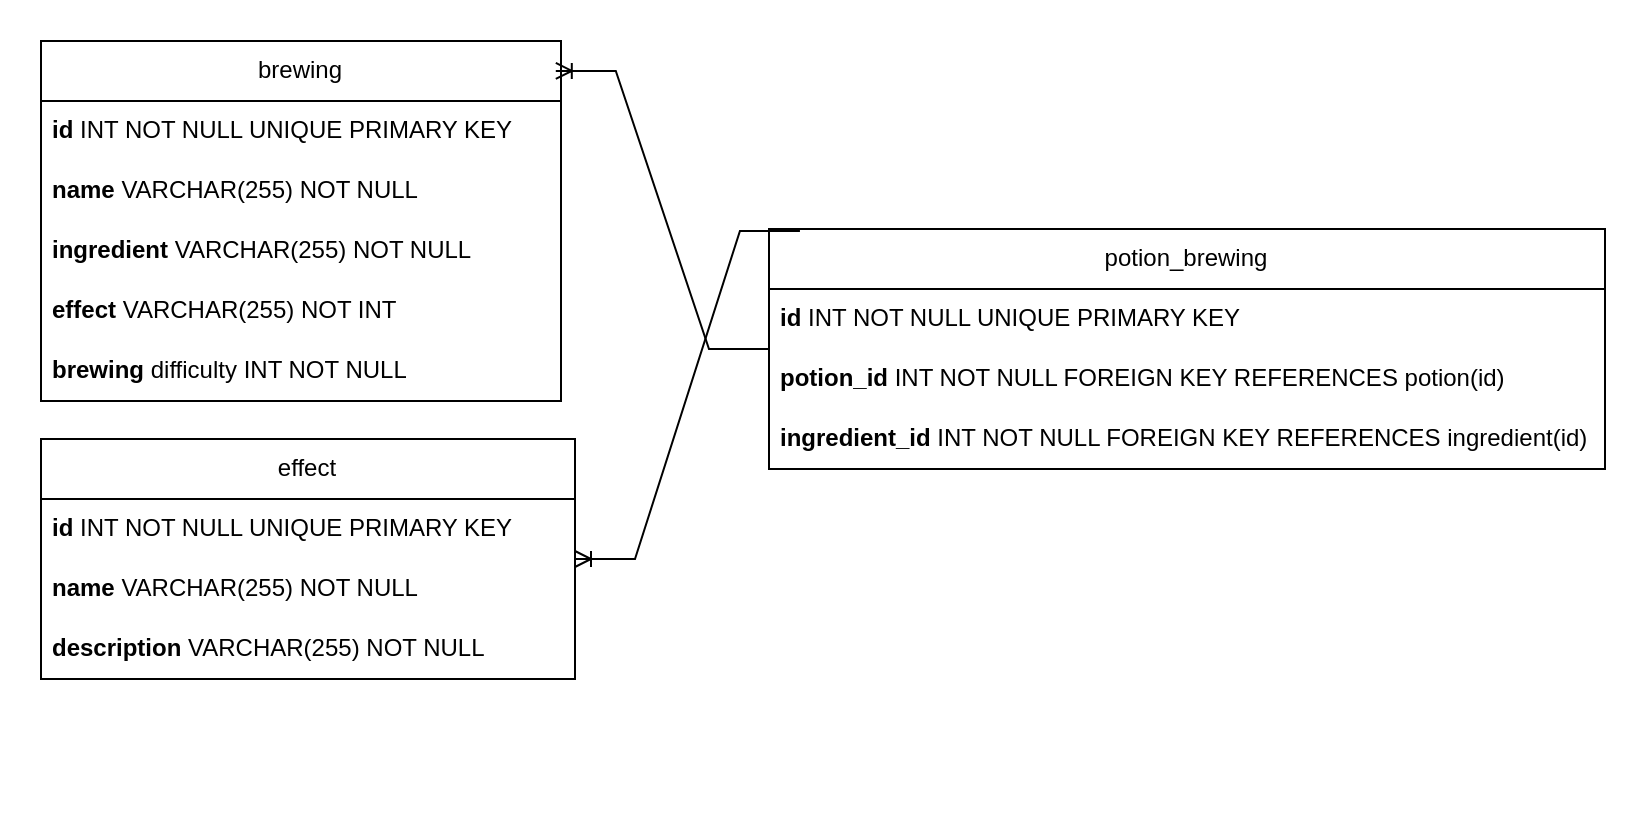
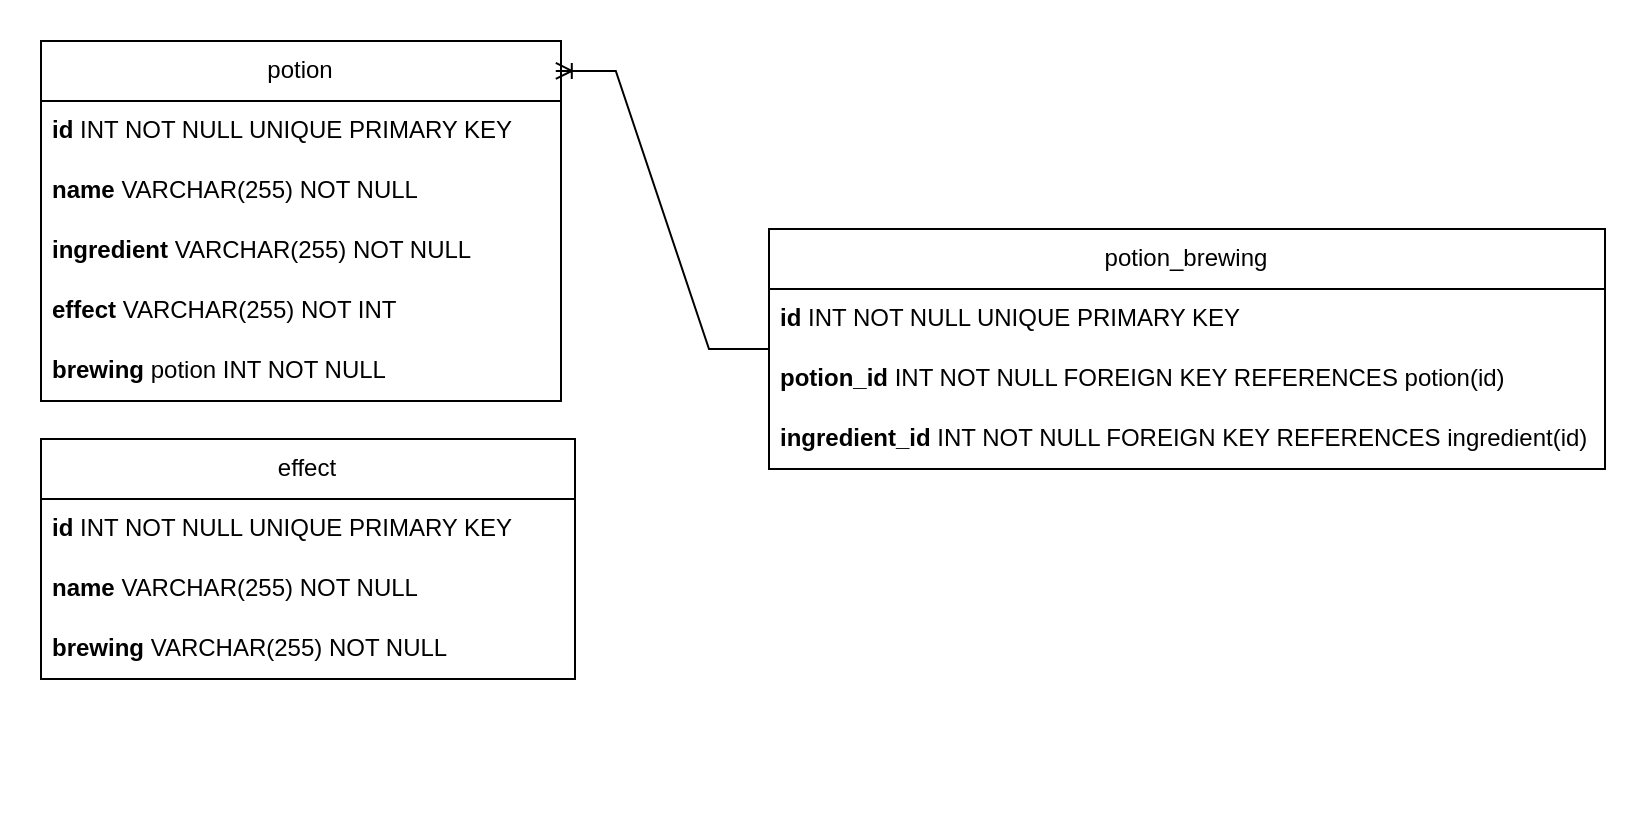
node "brewing": label "brewing" -> "potion"
node "brewing difficulty INT NOT NULL": label "brewing difficulty INT NOT NULL" -> "brewing potion INT NOT NULL"
edge "potion_brewing" -> "effect": removed
node "description VARCHAR(255) NOT NULL": label "description VARCHAR(255) NOT NULL" -> "brewing VARCHAR(255) NOT NULL"
